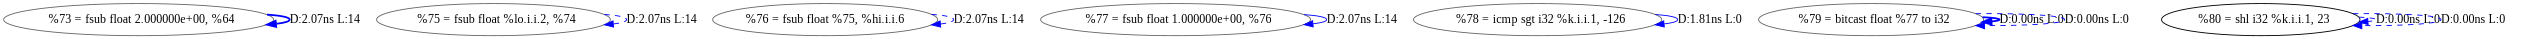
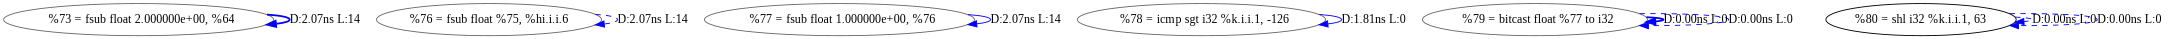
node "%75 = fsub float %lo.i.i.2, %74": removed
node "%80 = shl i32 %k.i.i.1, 23": label "%80 = shl i32 %k.i.i.1, 23" -> "%80 = shl i32 %k.i.i.1, 63"
